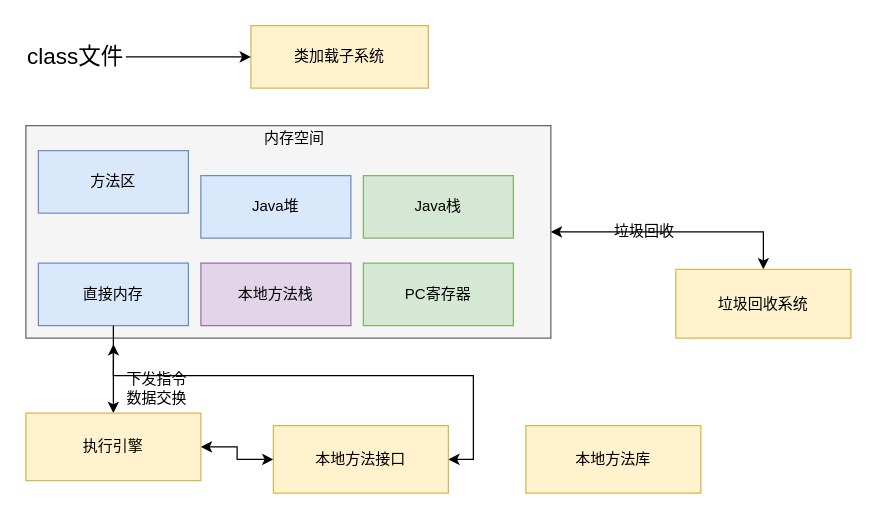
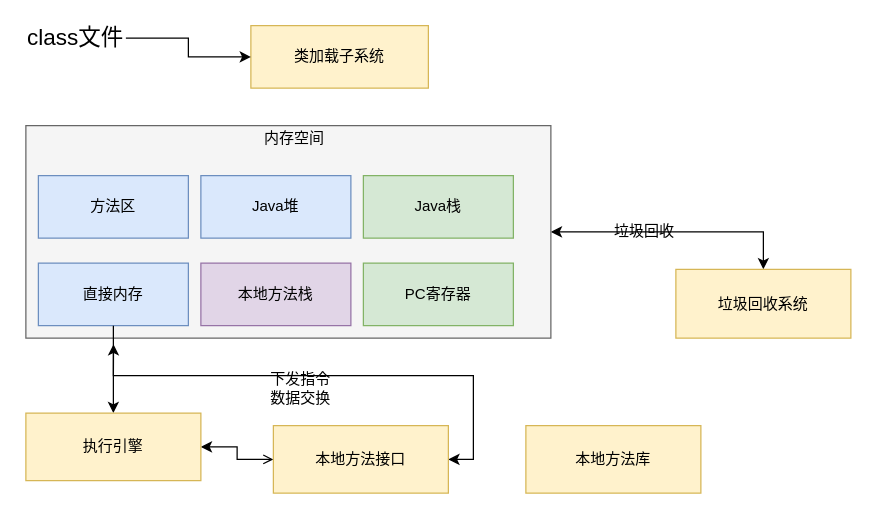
node "class文件": moved (76, 57) -> (76, 38)
node "方法区": moved (113, 182) -> (113, 207)
node "下发指令 数据交换": moved (157, 388) -> (301, 388)
edge "执行引擎" -- "本地方法接口": arrowhead classic -> open
